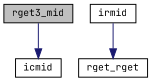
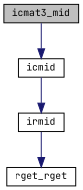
node "rget3_mid": label "rget3_mid" -> "icmat3_mid"
edge "icmid" -> "irmid": added
